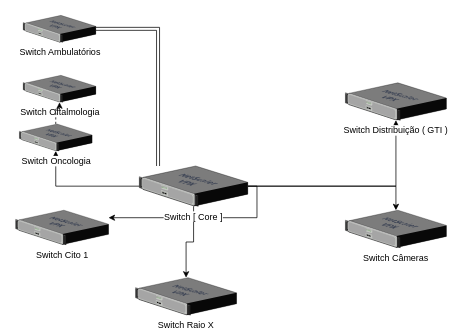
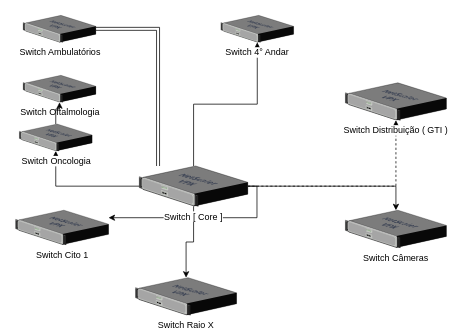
node "Switch 4° Andar": added
edge "Switch Oncologia" -> "Switch Oftalmologia": style dashed -> solid
edge "Switch [ Core ]" -> "Switch 4° Andar": added
edge "Switch [ Core ]" -> "Switch Distribuição ( GTI )": style solid -> dashed
